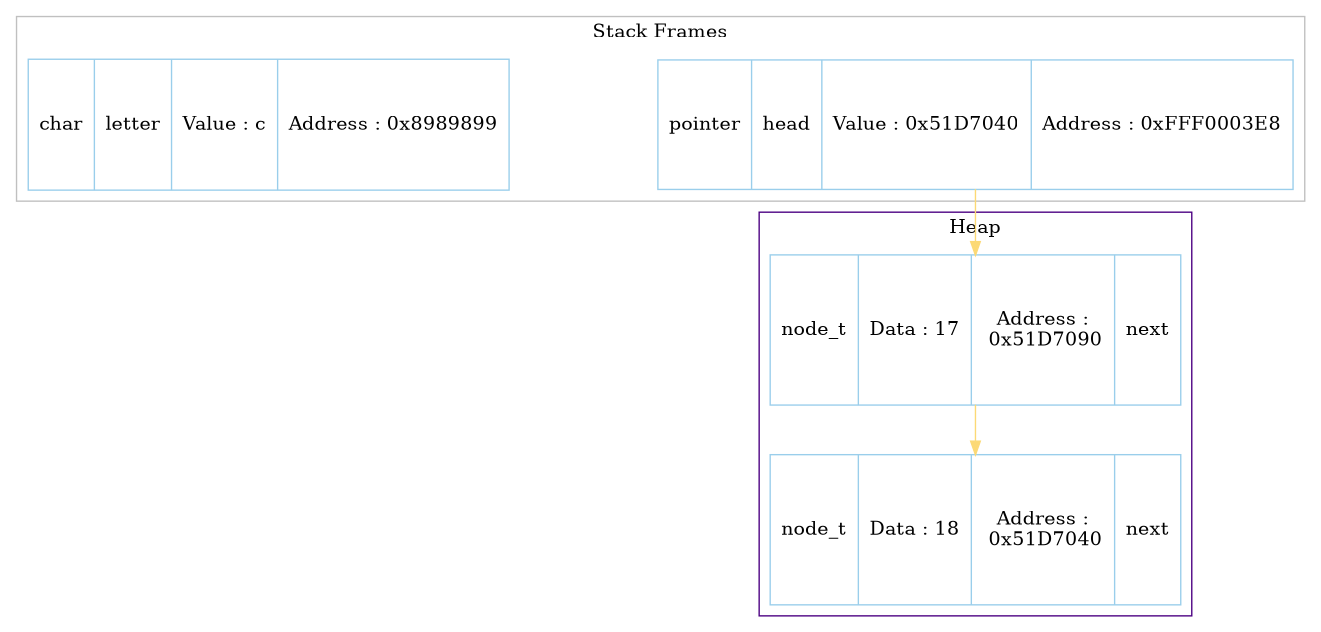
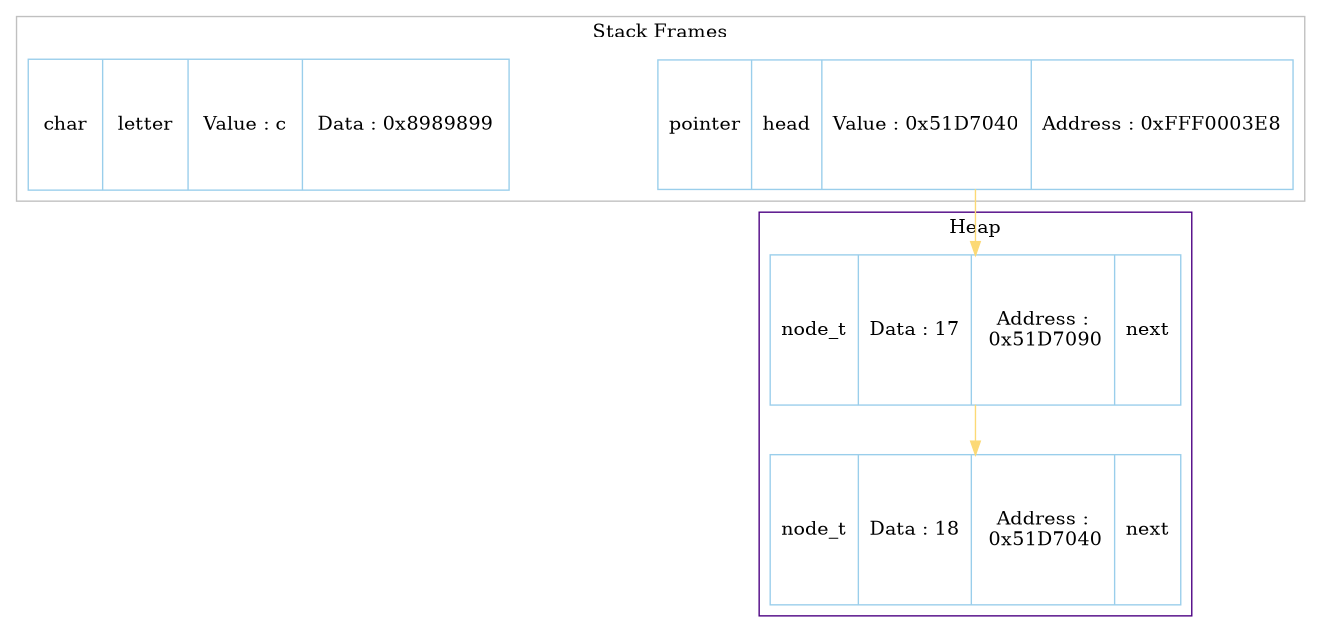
node "char": text "Address : 0x8989899" -> "Data : 0x8989899"
